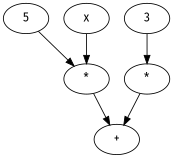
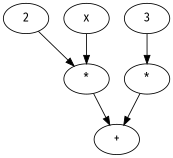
node "5": label "5" -> "2"
